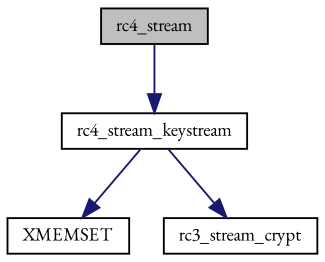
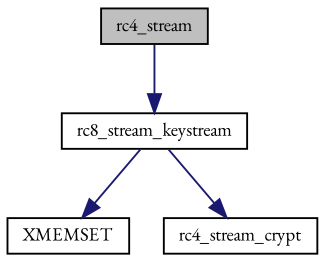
node "rc4_stream_keystream": label "rc4_stream_keystream" -> "rc8_stream_keystream"
node "rc3_stream_crypt": label "rc3_stream_crypt" -> "rc4_stream_crypt"
